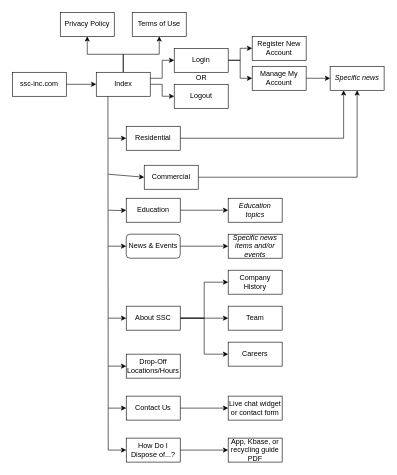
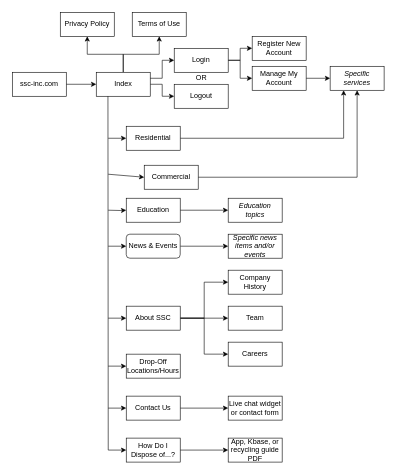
node "Specific news": label "Specific news" -> "Specific services"
